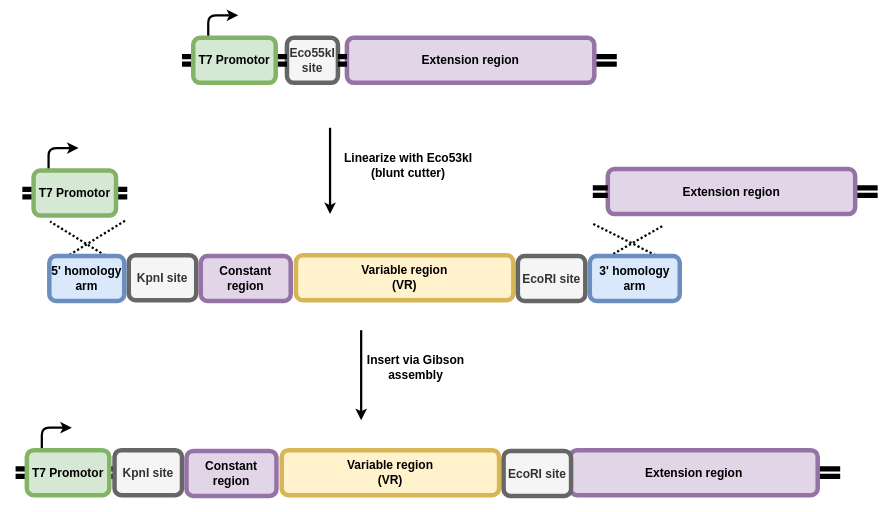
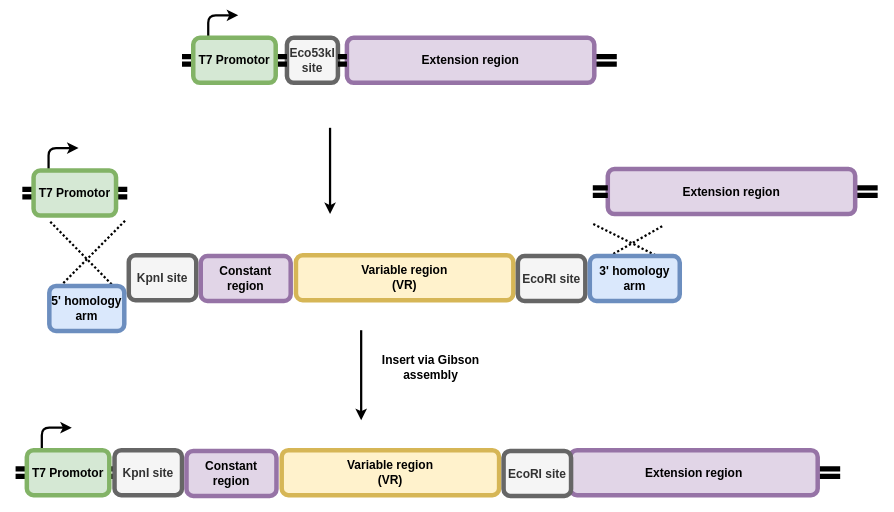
node "Eco55kI site": label "Eco55kI site" -> "Eco53kI site"
node "Linearize with Eco53kI (blunt cutter)": removed
node "5' homology arm": moved (87, 279) -> (87, 309)
node "Insert via Gibson assembly": moved (416, 368) -> (431, 368)
